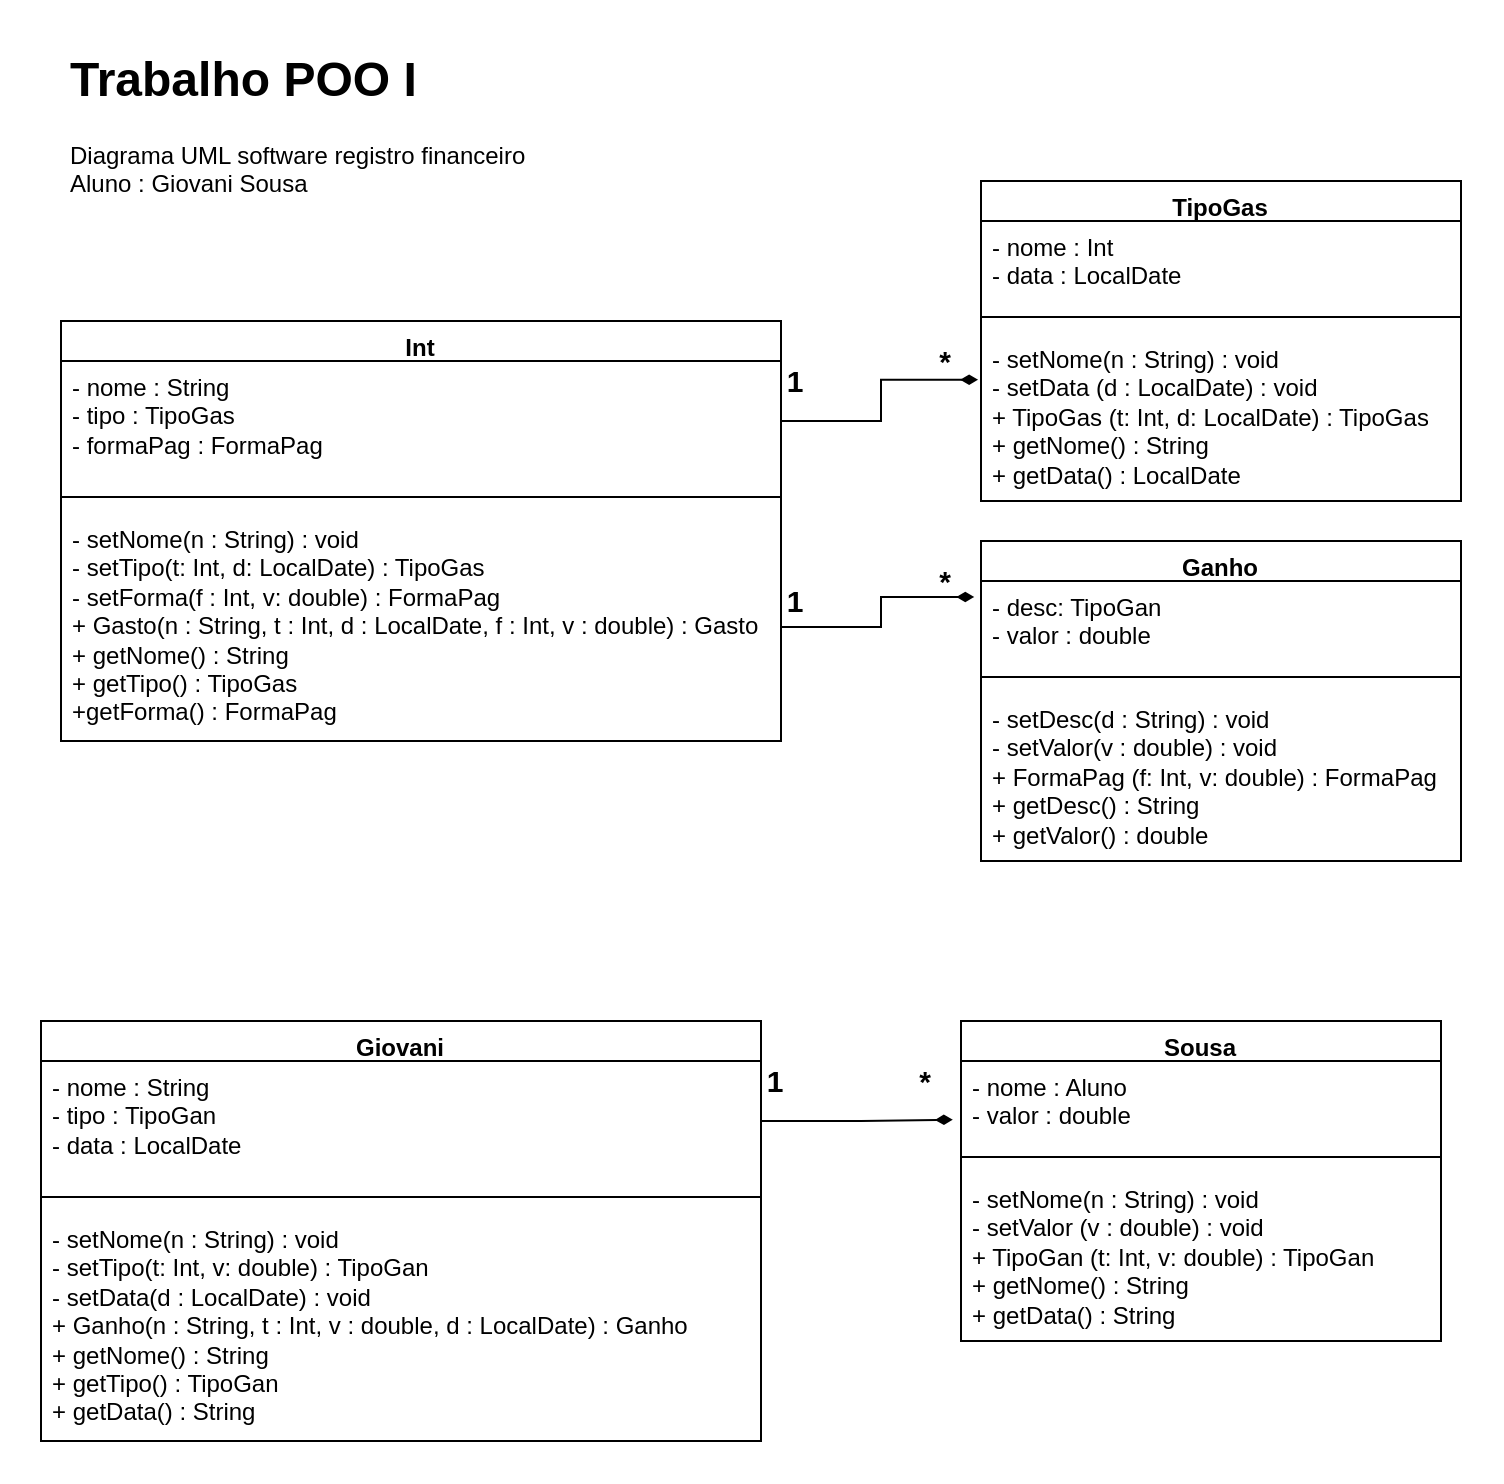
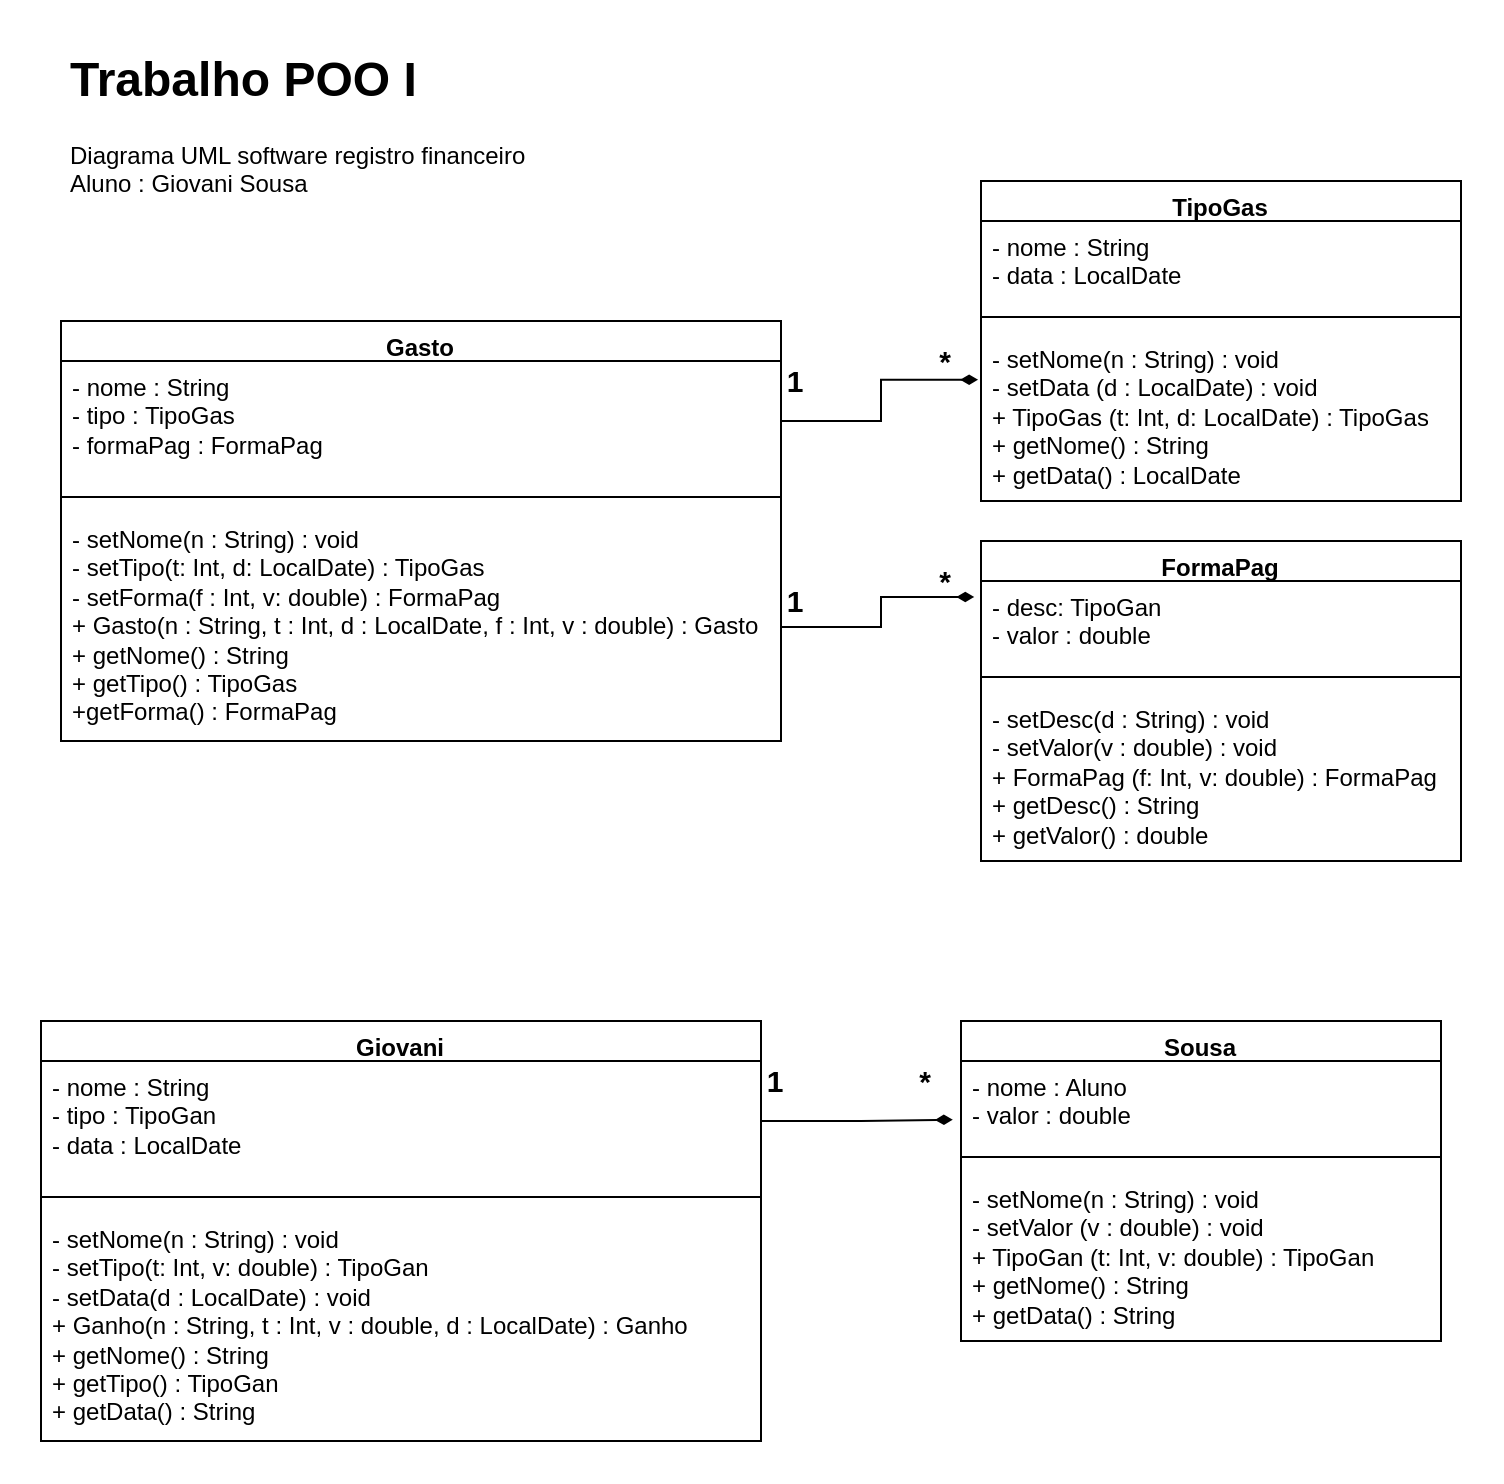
node "- nome : Int - data : LocalDate": label "- nome : Int - data : LocalDate" -> "- nome : String - data : LocalDate"
node "Int": label "Int" -> "Gasto"
node "Ganho": label "Ganho" -> "FormaPag"
